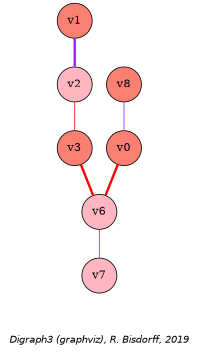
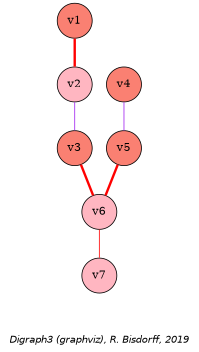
edge "v1" -- "v2": color purple -> red
node "v8": label "v8" -> "v4"
edge "v2" -- "v3": color red -> purple
node "v0": label "v0" -> "v5"
edge "v6" -- "v7": color purple -> red
